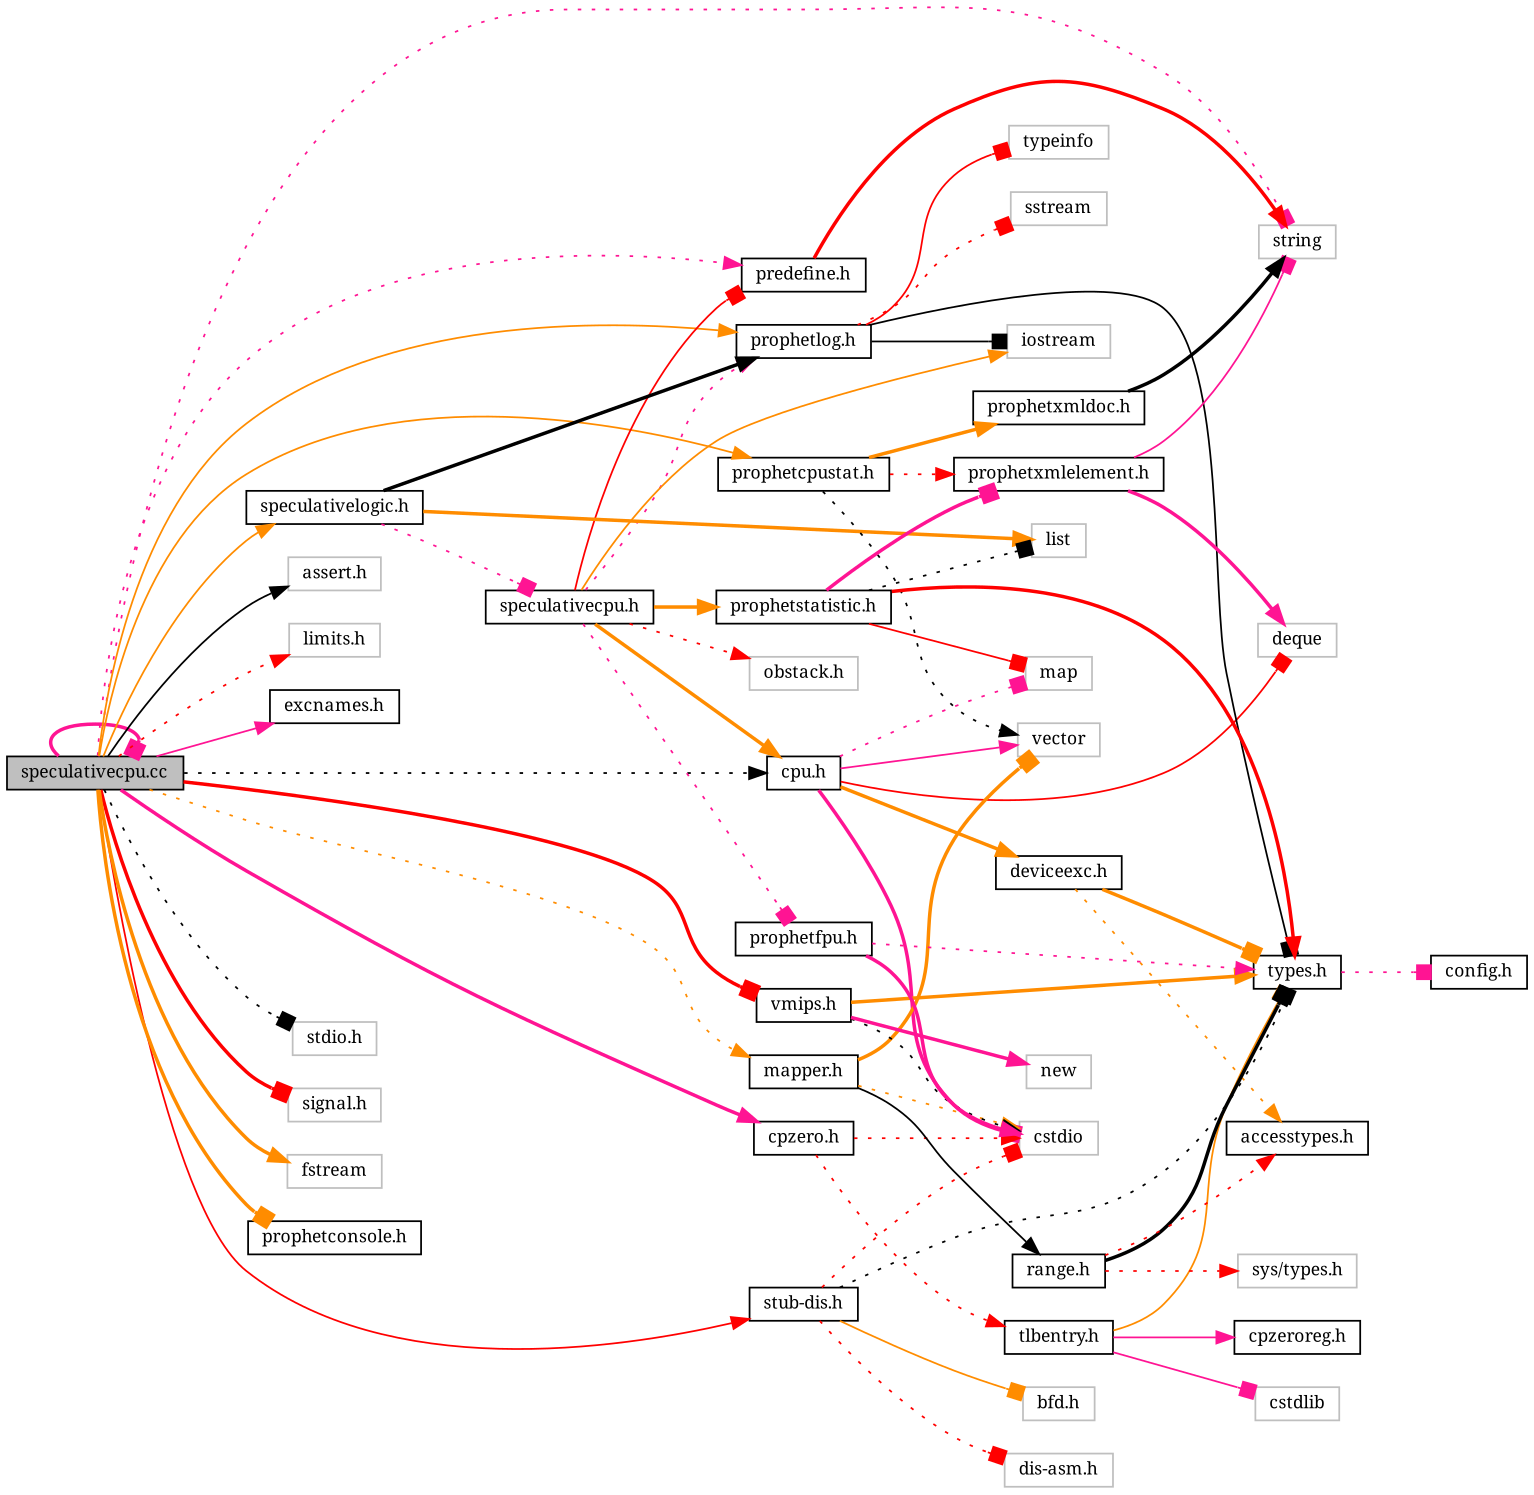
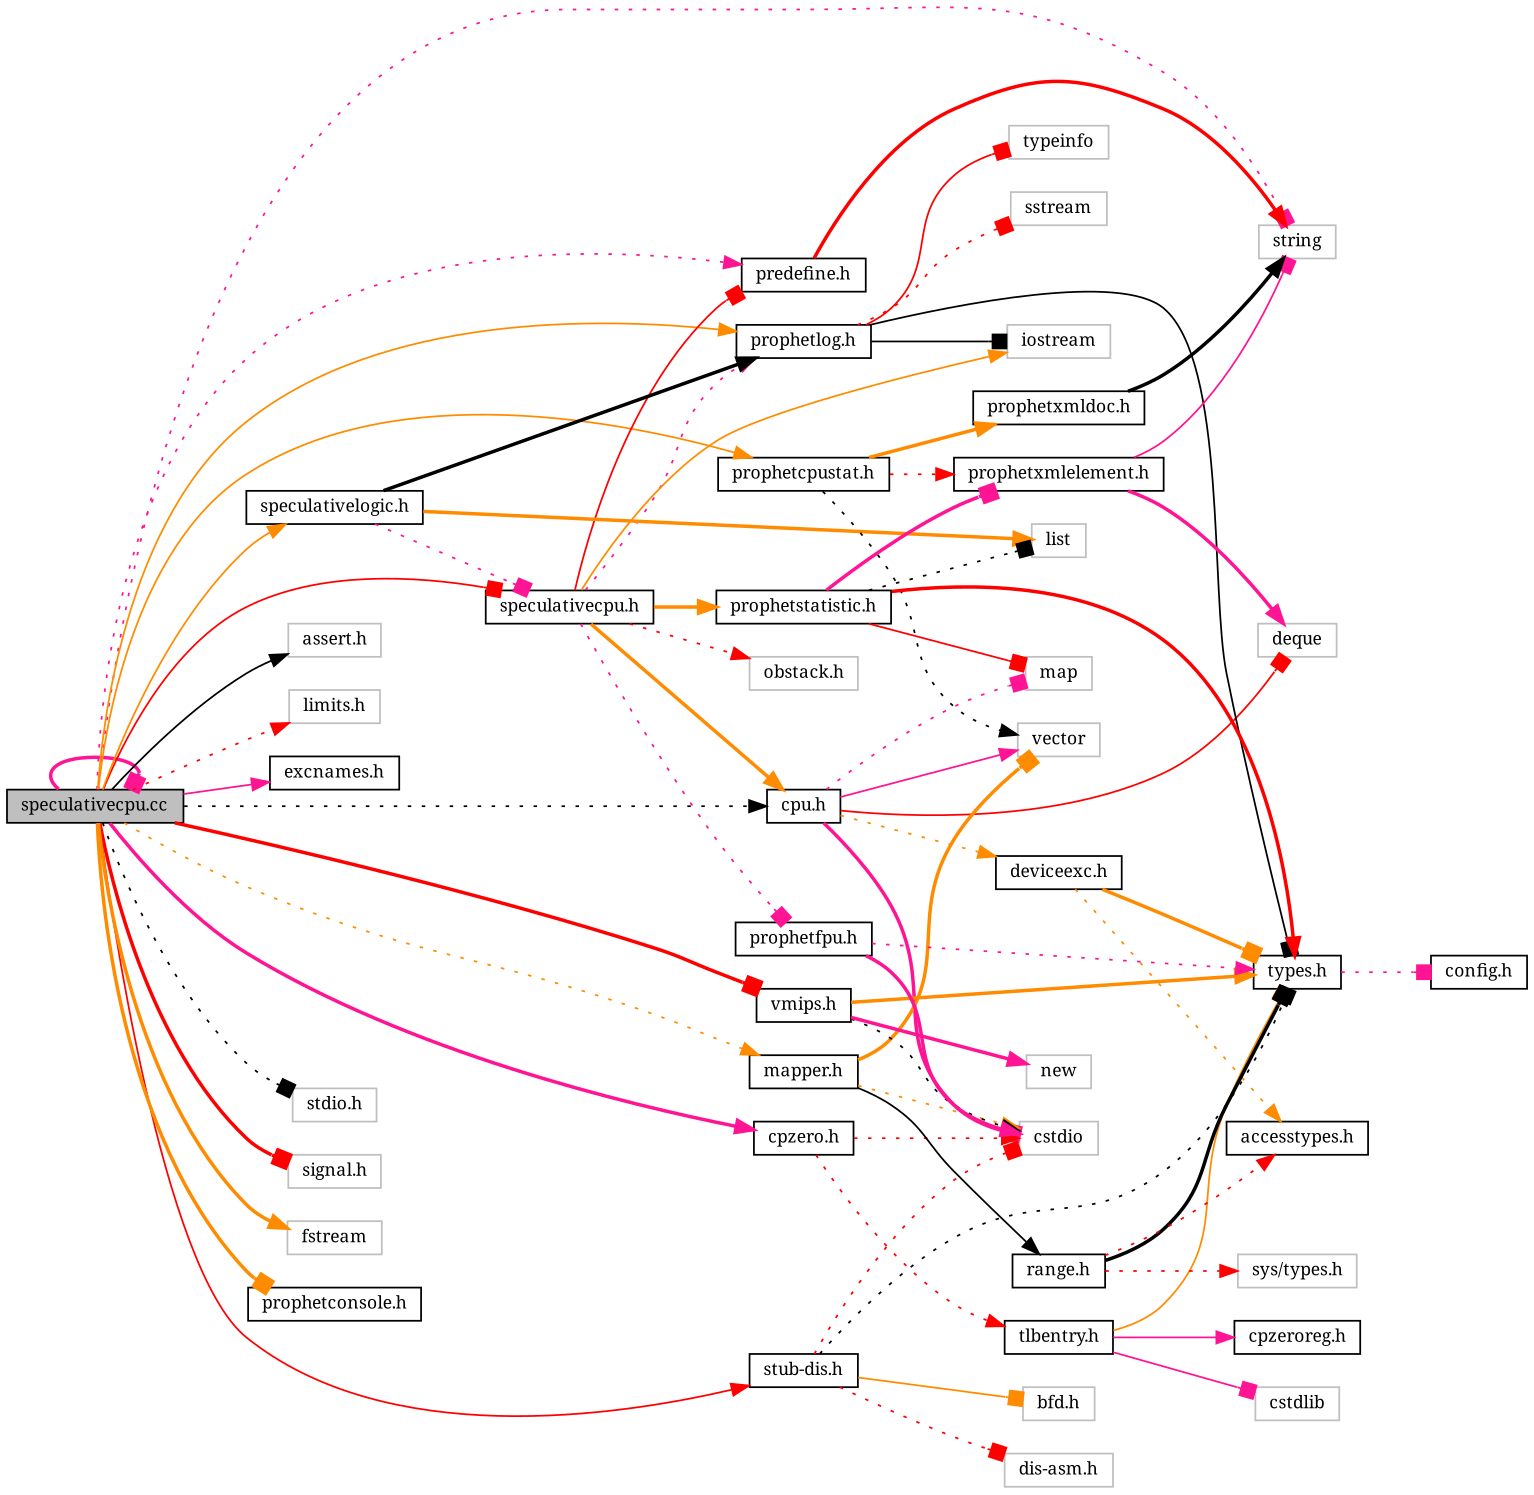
edge "speculativecpu.cc" -> "speculativecpu.h": added
edge "cpu.h" -> "deviceexc.h": style bold -> dotted
